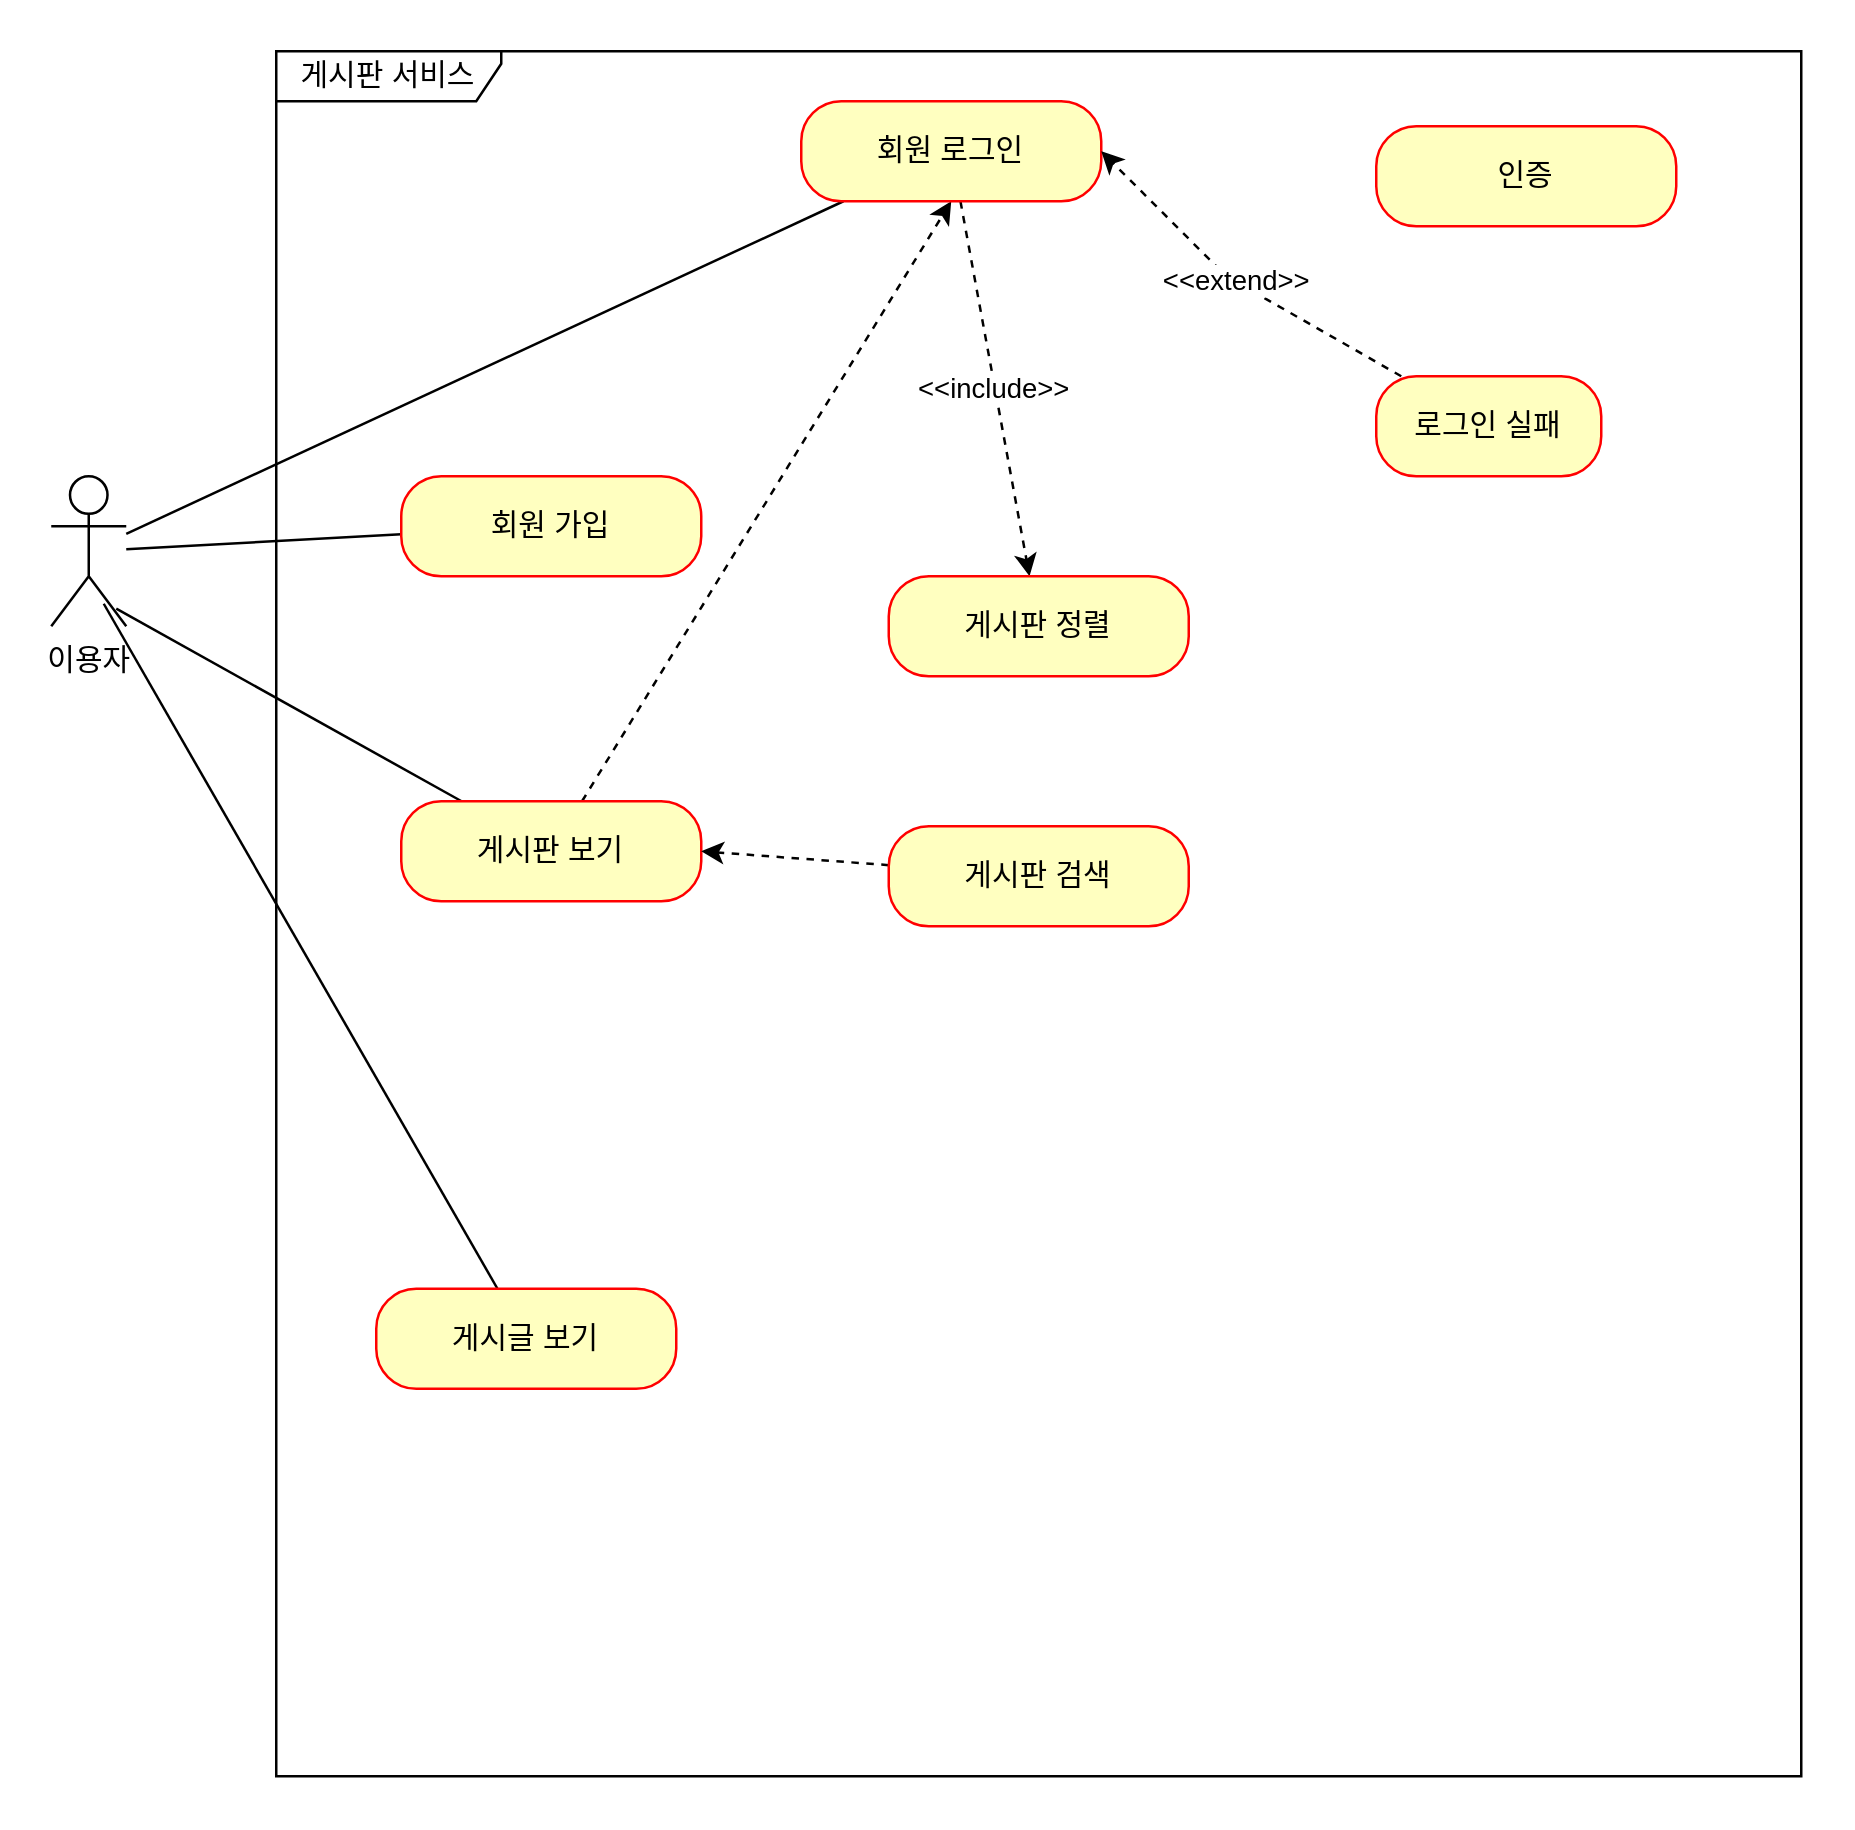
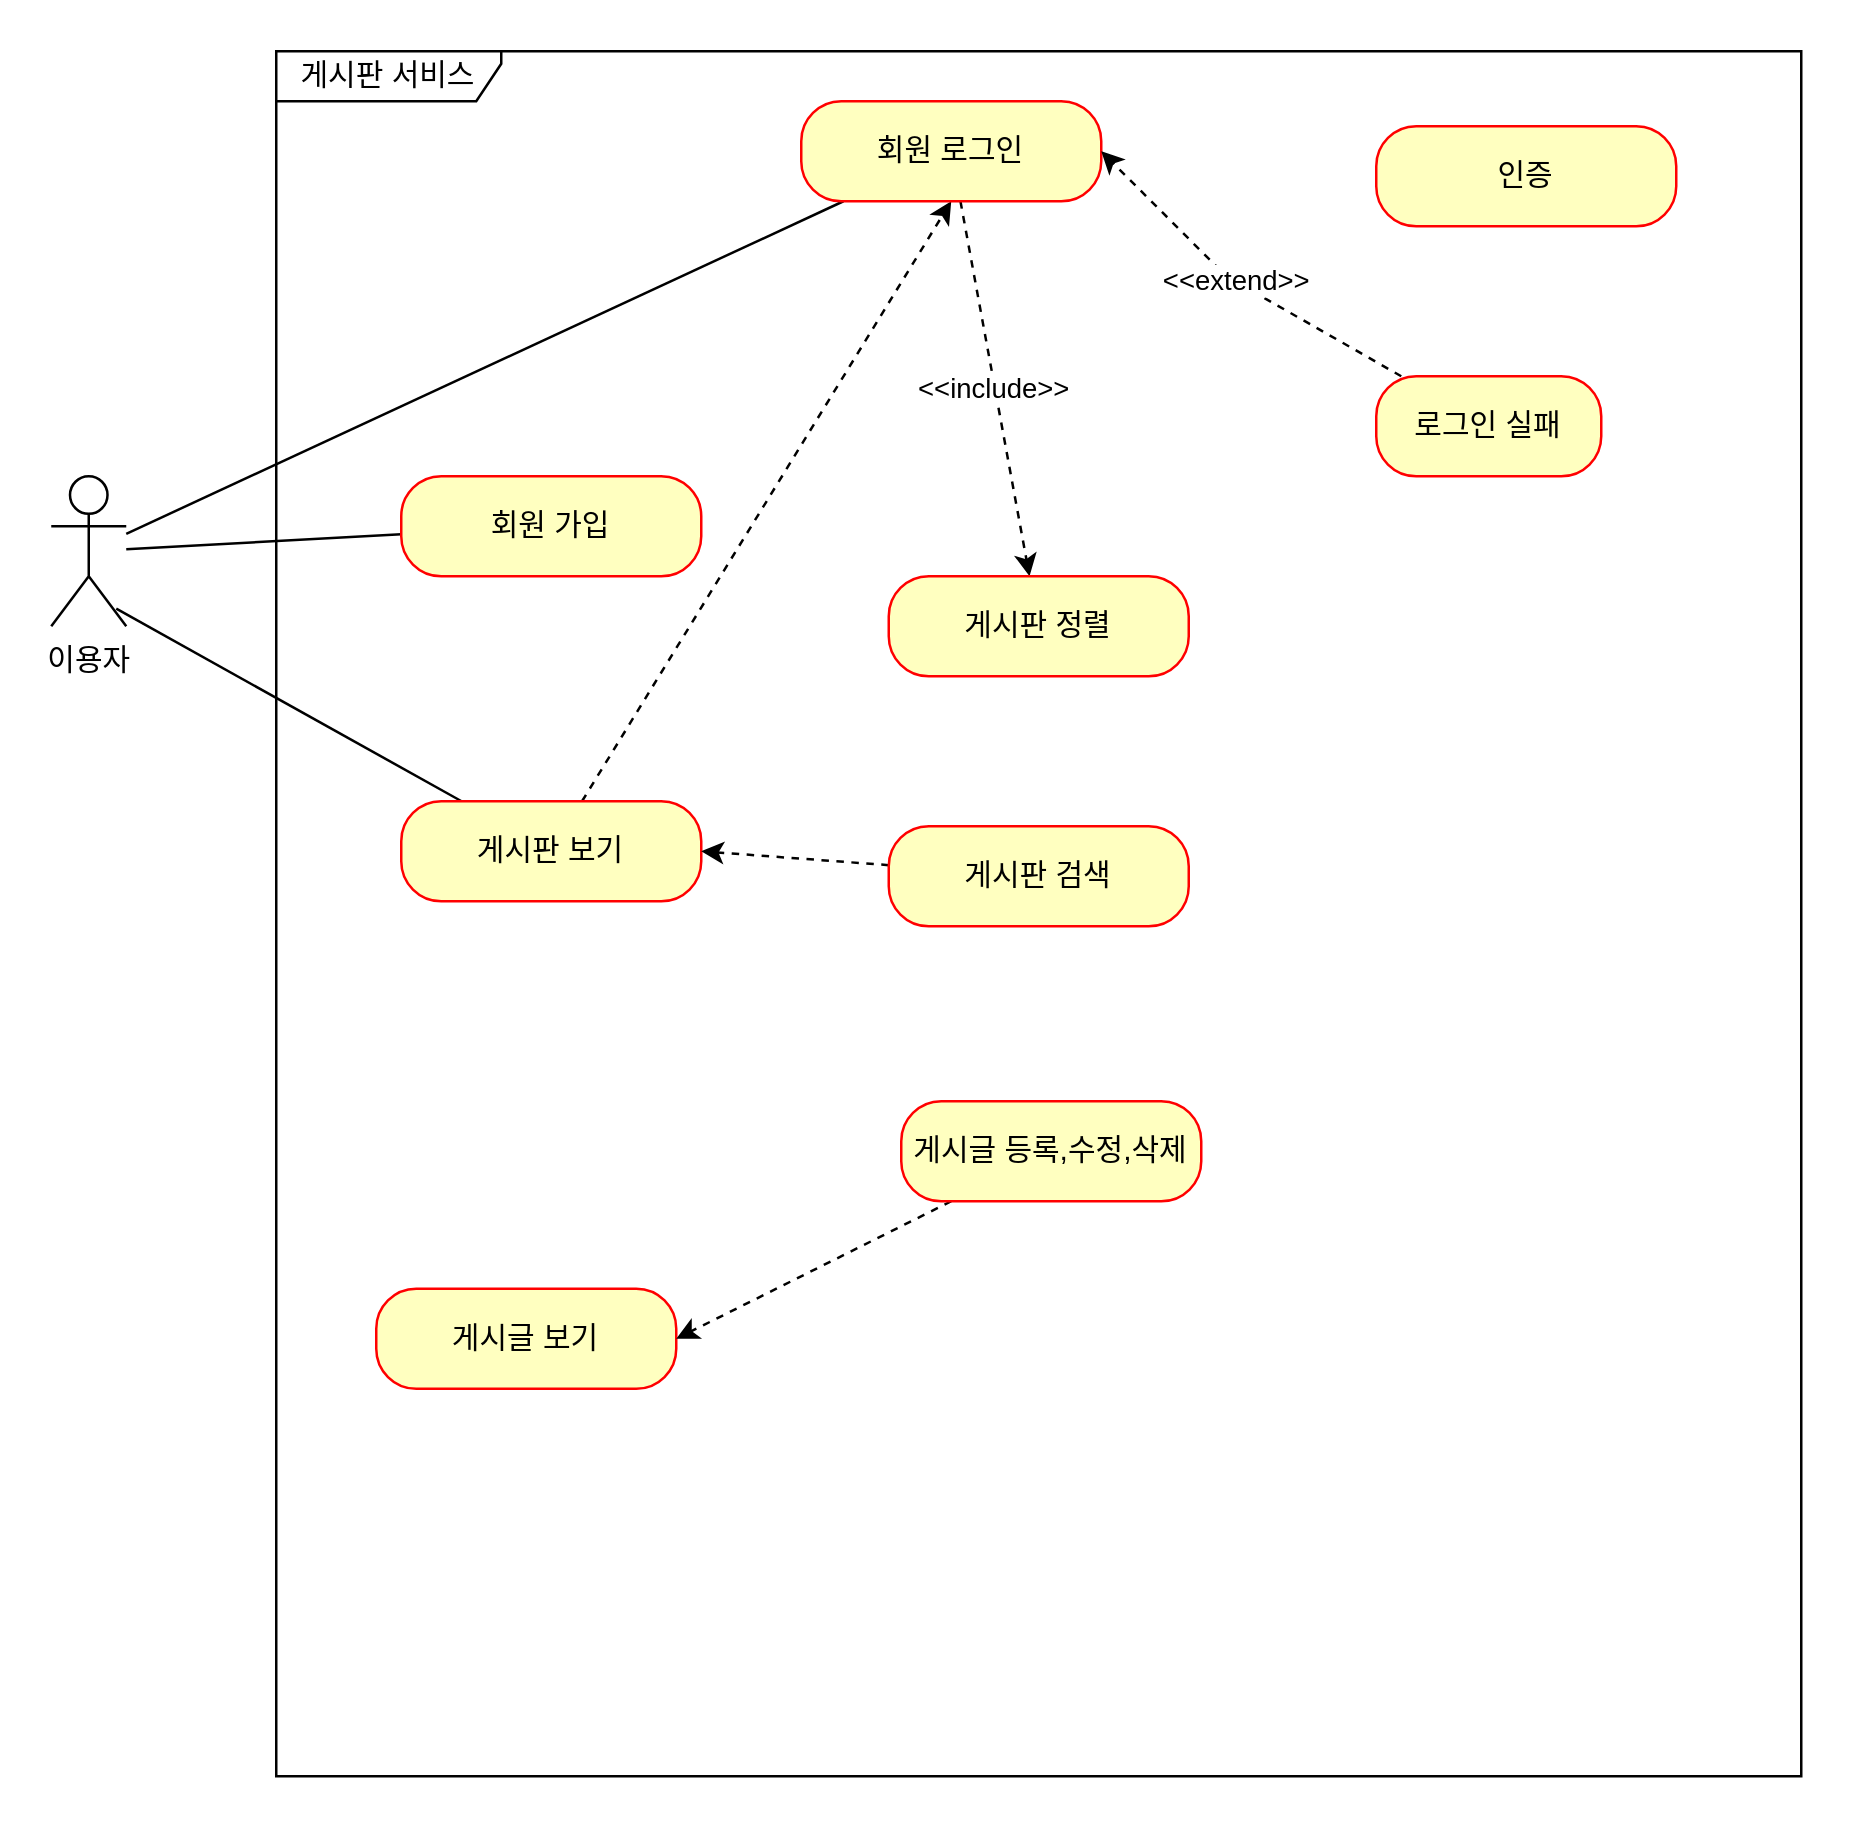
edge "이용자" -- "게시글 보기": removed
node "게시글 등록,수정,삭제": added
edge "게시글 등록,수정,삭제" -> "게시글 보기": added
